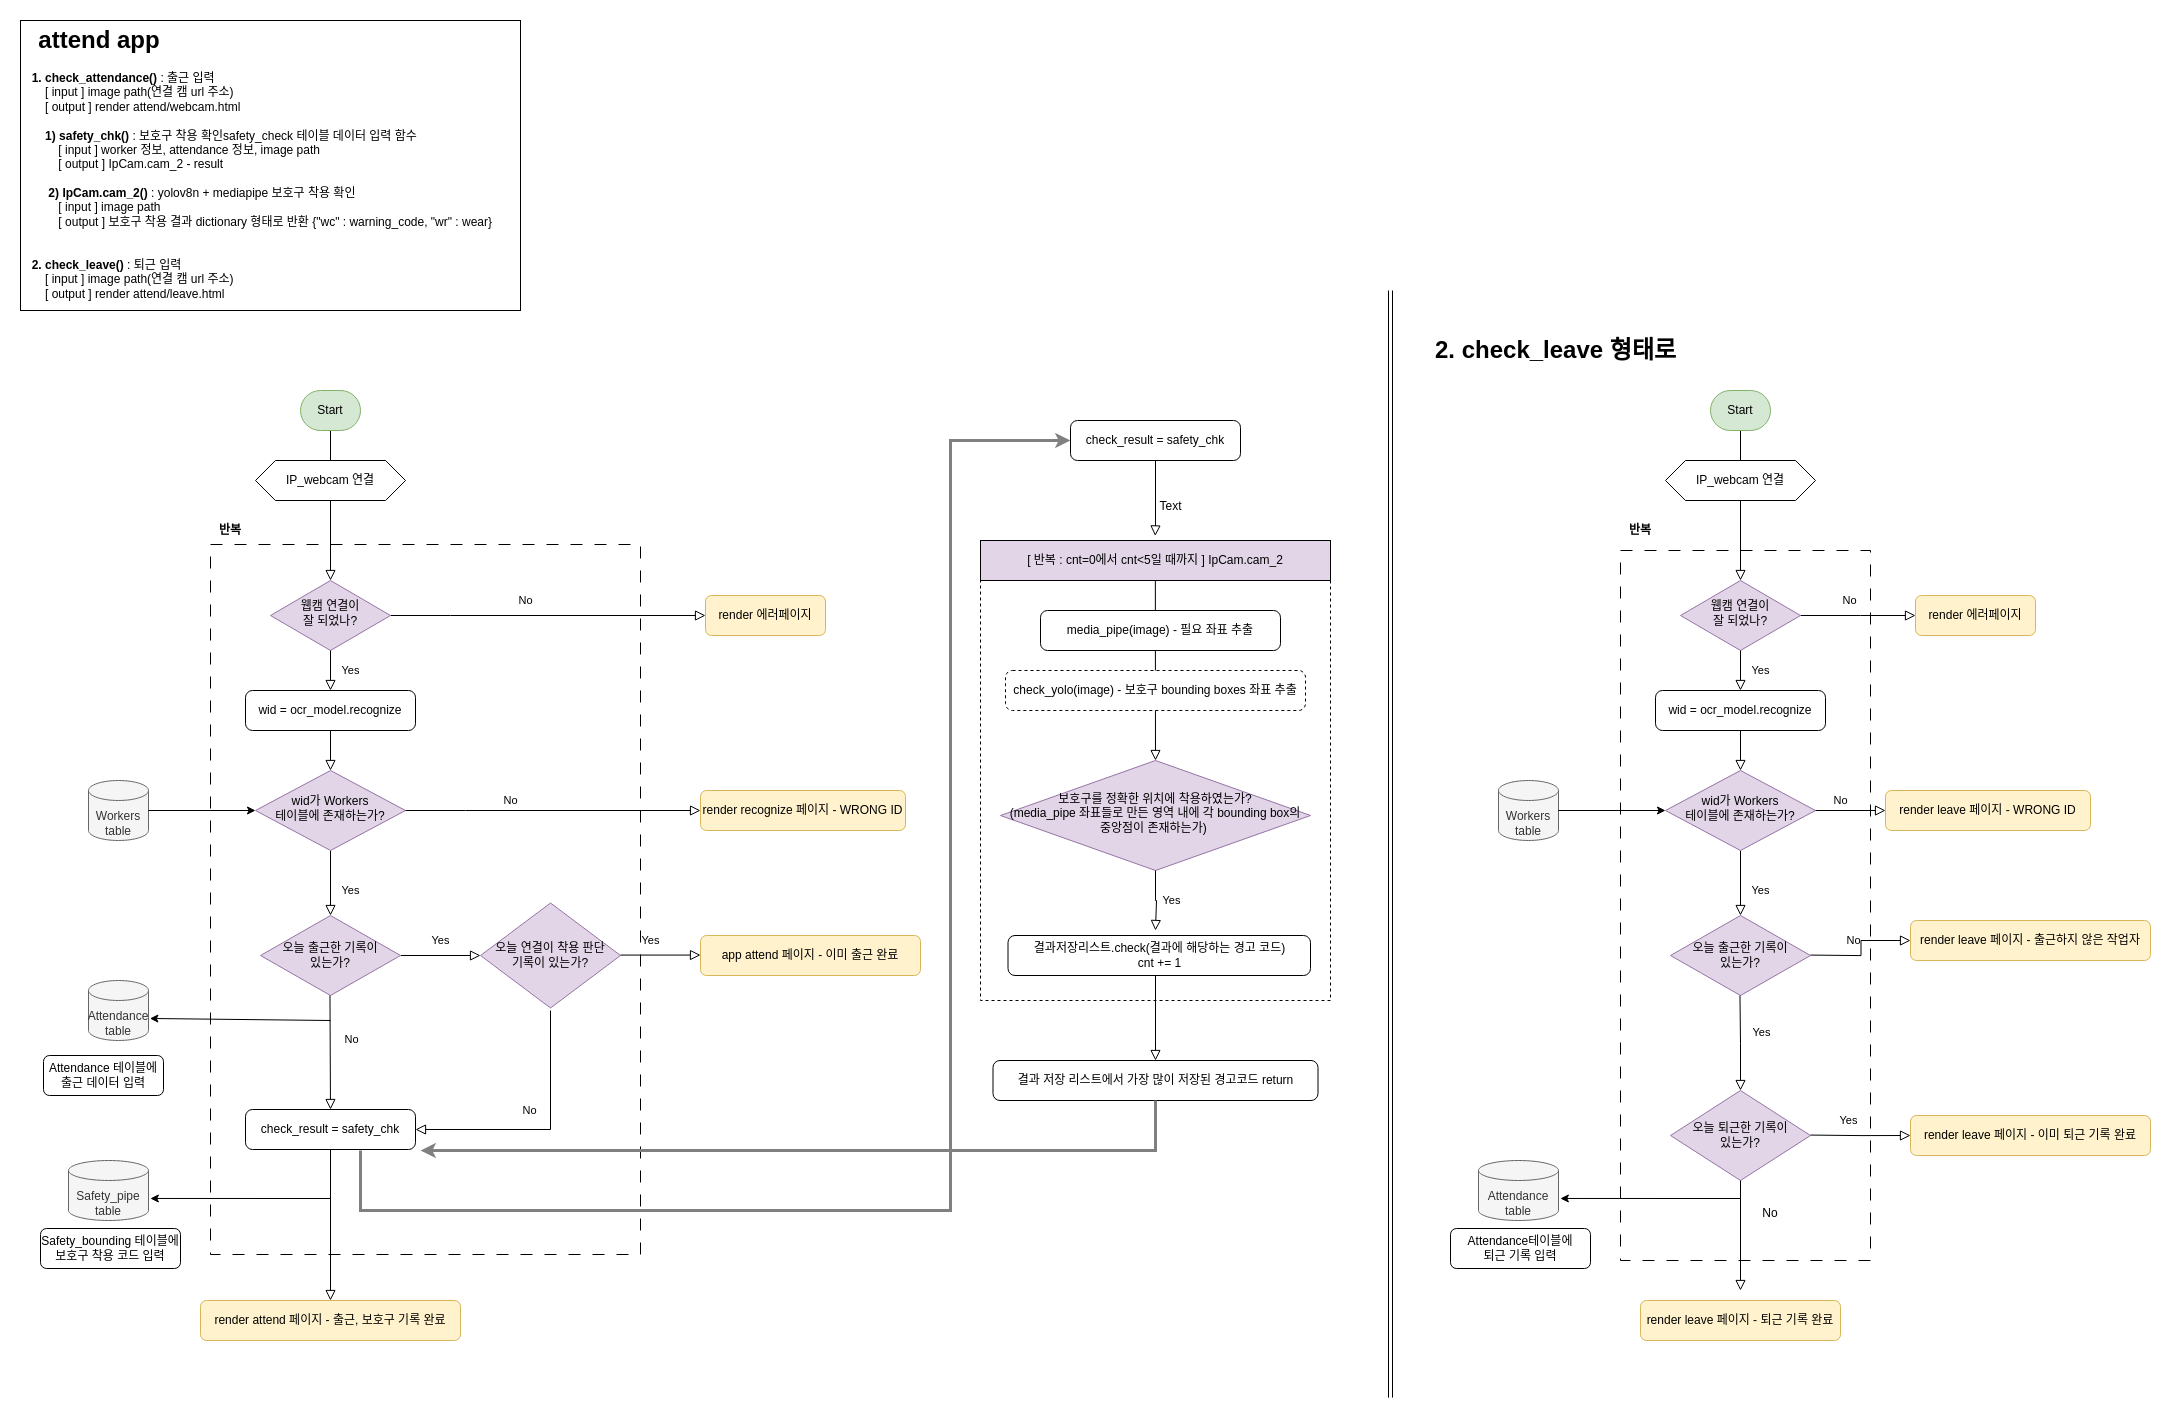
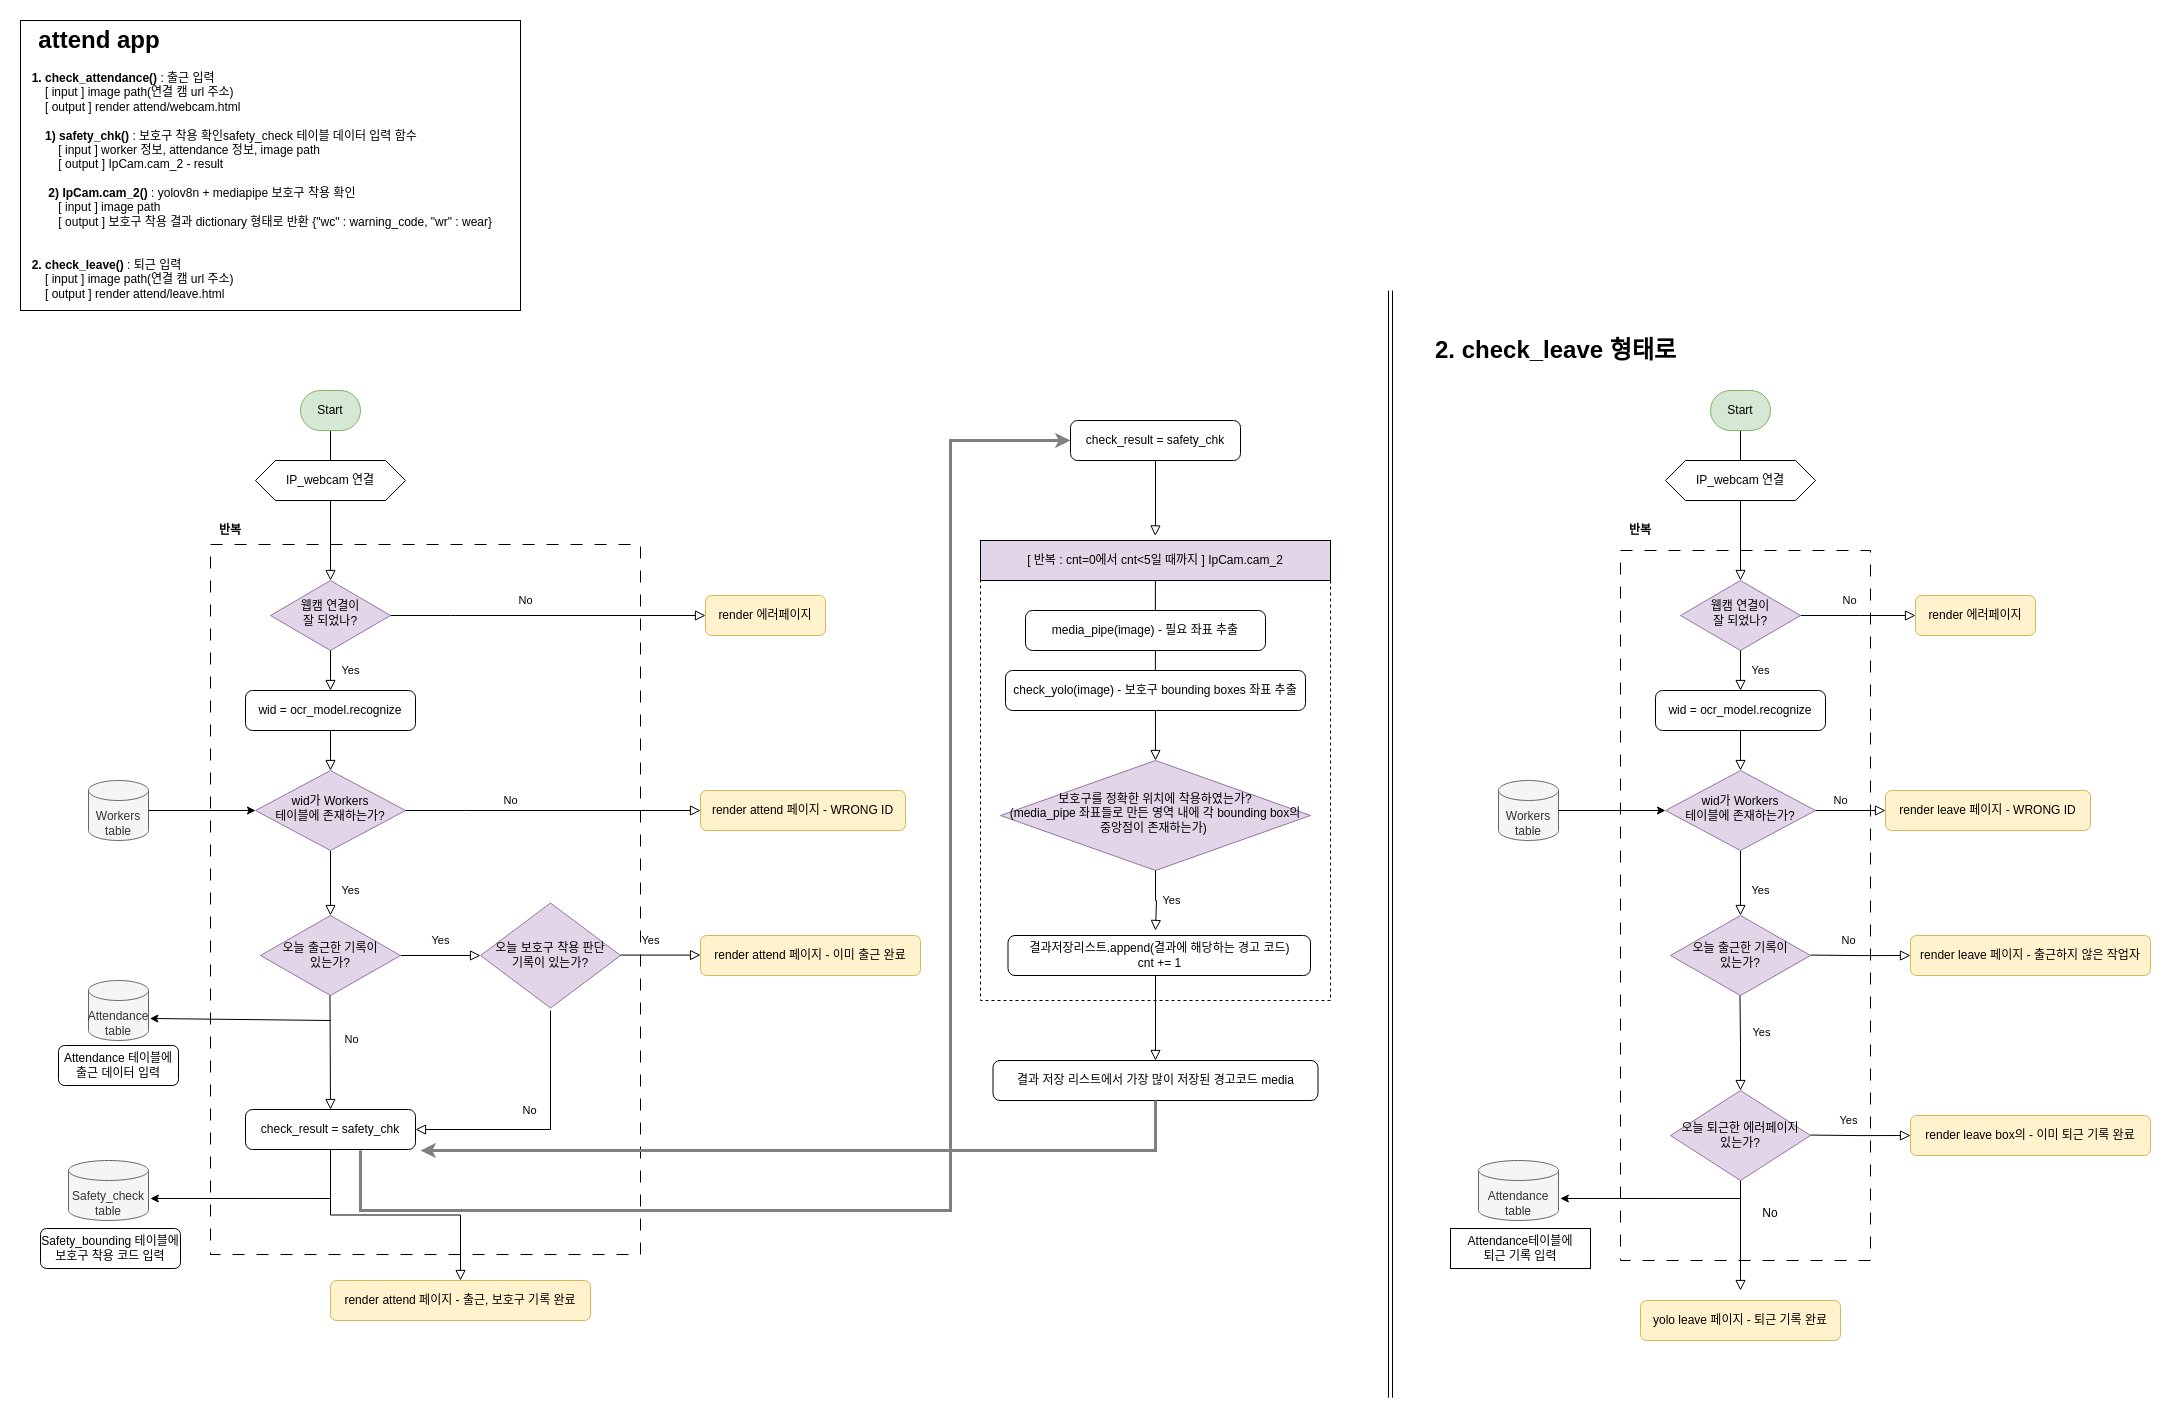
node "Text": removed
node "media_pipe(image) - 필요 좌표 추출": moved (1161, 631) -> (1146, 631)
node "check_yolo(image) - 보호구 bounding boxes 좌표 추출": style dashed -> solid
node "render recognize 페이지 - WRONG ID": label "render recognize 페이지 - WRONG ID" -> "render attend 페이지 - WRONG ID"
node "render leave 페이지 - 출근하지 않은 작업자": moved (2031, 941) -> (2031, 956)
node "오늘 연결이 착용 판단 기록이 있는가?": label "오늘 연결이 착용 판단 기록이 있는가?" -> "오늘 보호구 착용 판단 기록이 있는가?"
node "app attend 페이지 - 이미 출근 완료": label "app attend 페이지 - 이미 출근 완료" -> "render attend 페이지 - 이미 출근 완료"
node "결과저장리스트.check(결과에 해당하는 경고 코드) cnt += 1": label "결과저장리스트.check(결과에 해당하는 경고 코드) cnt += 1" -> "결과저장리스트.append(결과에 해당하는 경고 코드) cnt += 1"
node "Attendance 테이블에 출근 데이터 입력": moved (104, 1076) -> (119, 1066)
node "결과 저장 리스트에서 가장 많이 저장된 경고코드 return": label "결과 저장 리스트에서 가장 많이 저장된 경고코드 return" -> "결과 저장 리스트에서 가장 많이 저장된 경고코드 media"
node "오늘 퇴근한 기록이 있는가?": label "오늘 퇴근한 기록이 있는가?" -> "오늘 퇴근한 에러페이지 있는가?"
node "render leave 페이지 - 이미 퇴근 기록 완료": label "render leave 페이지 - 이미 퇴근 기록 완료" -> "render leave box의 - 이미 퇴근 기록 완료"
node "Safety_pipe table": label "Safety_pipe table" -> "Safety_check table"
node "Attendance테이블에 퇴근 기록 입력": shape rounded rectangle -> rectangle
node "render attend 페이지 - 출근, 보호구 기록 완료": moved (331, 1321) -> (461, 1301)
node "render leave 페이지 - 퇴근 기록 완료": label "render leave 페이지 - 퇴근 기록 완료" -> "yolo leave 페이지 - 퇴근 기록 완료"
